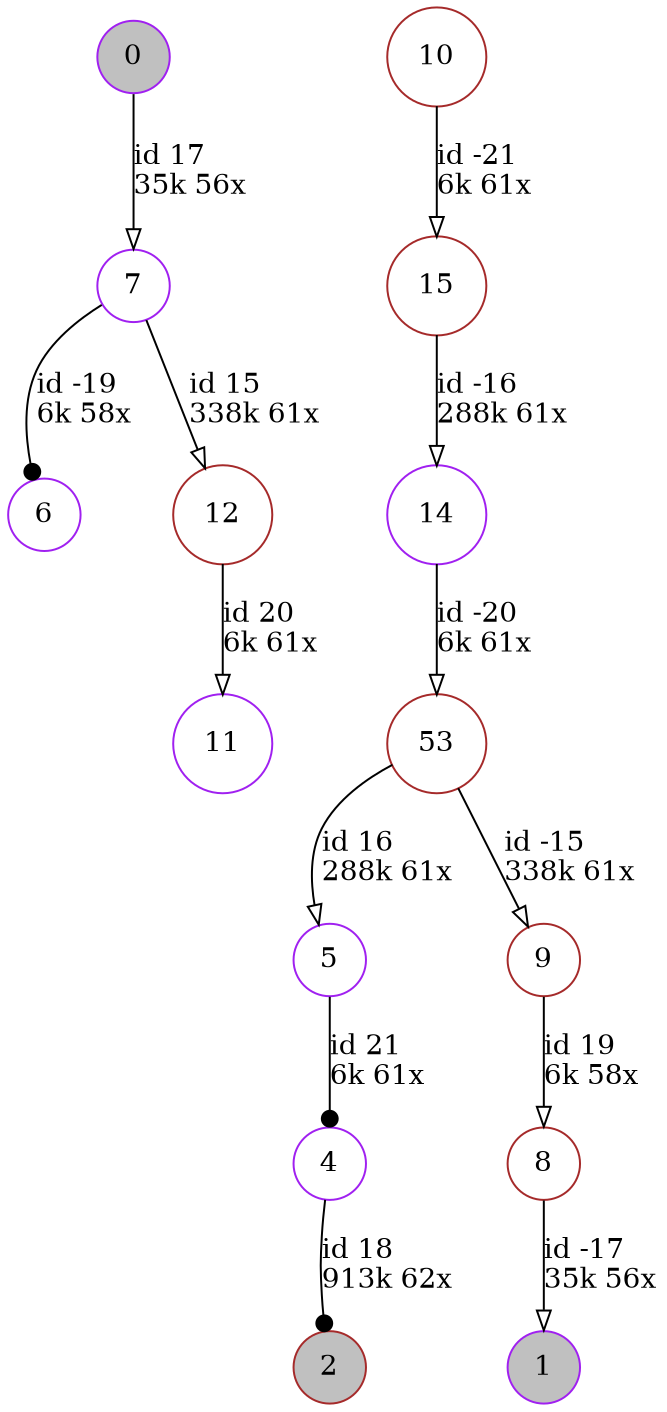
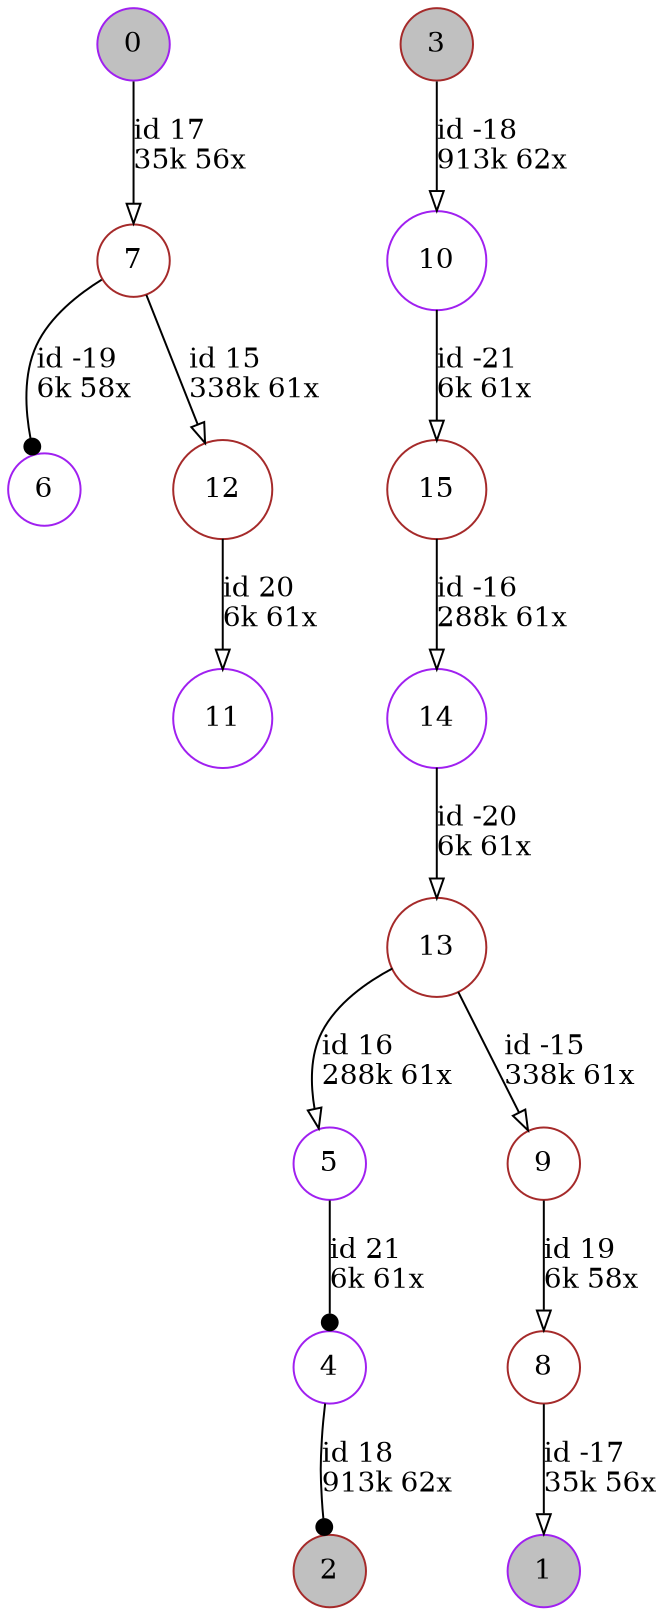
node "3": added
node "10": color brown -> purple
node "7": color purple -> brown
node "53": label "53" -> "13"
